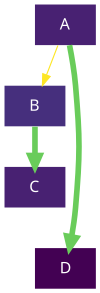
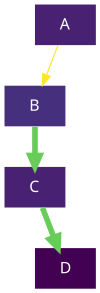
edge "A" -> "D": now "C" -> "D"
